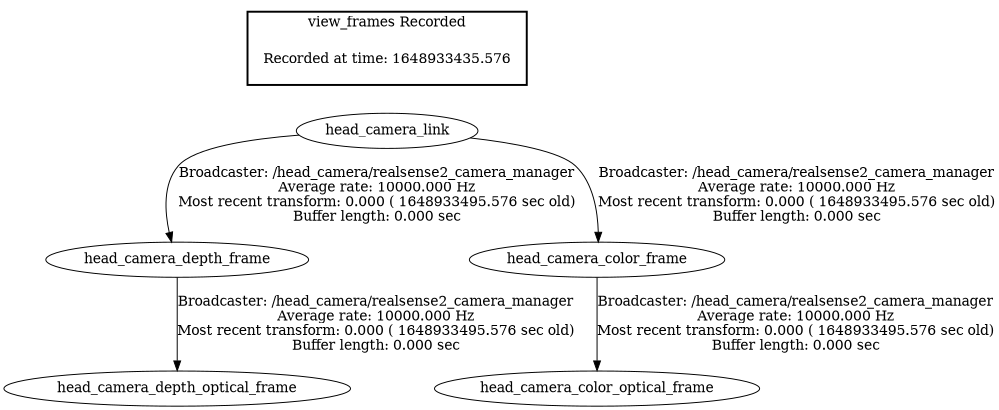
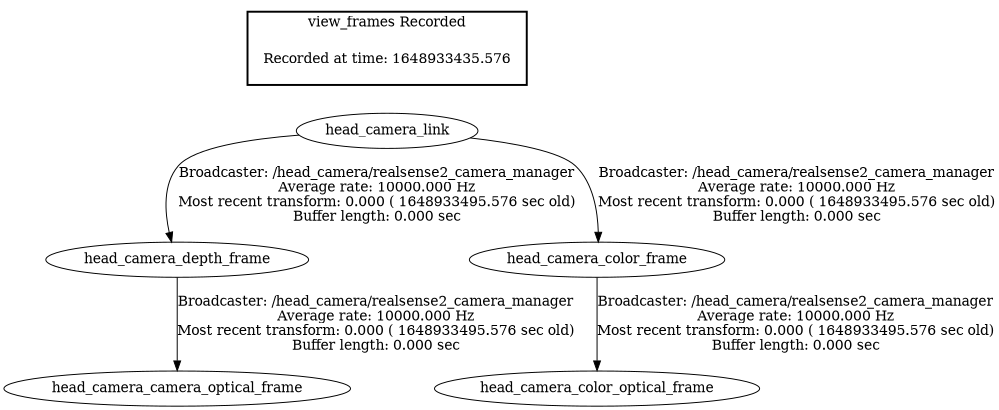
node "head_camera_depth_optical_frame": label "head_camera_depth_optical_frame" -> "head_camera_camera_optical_frame"
